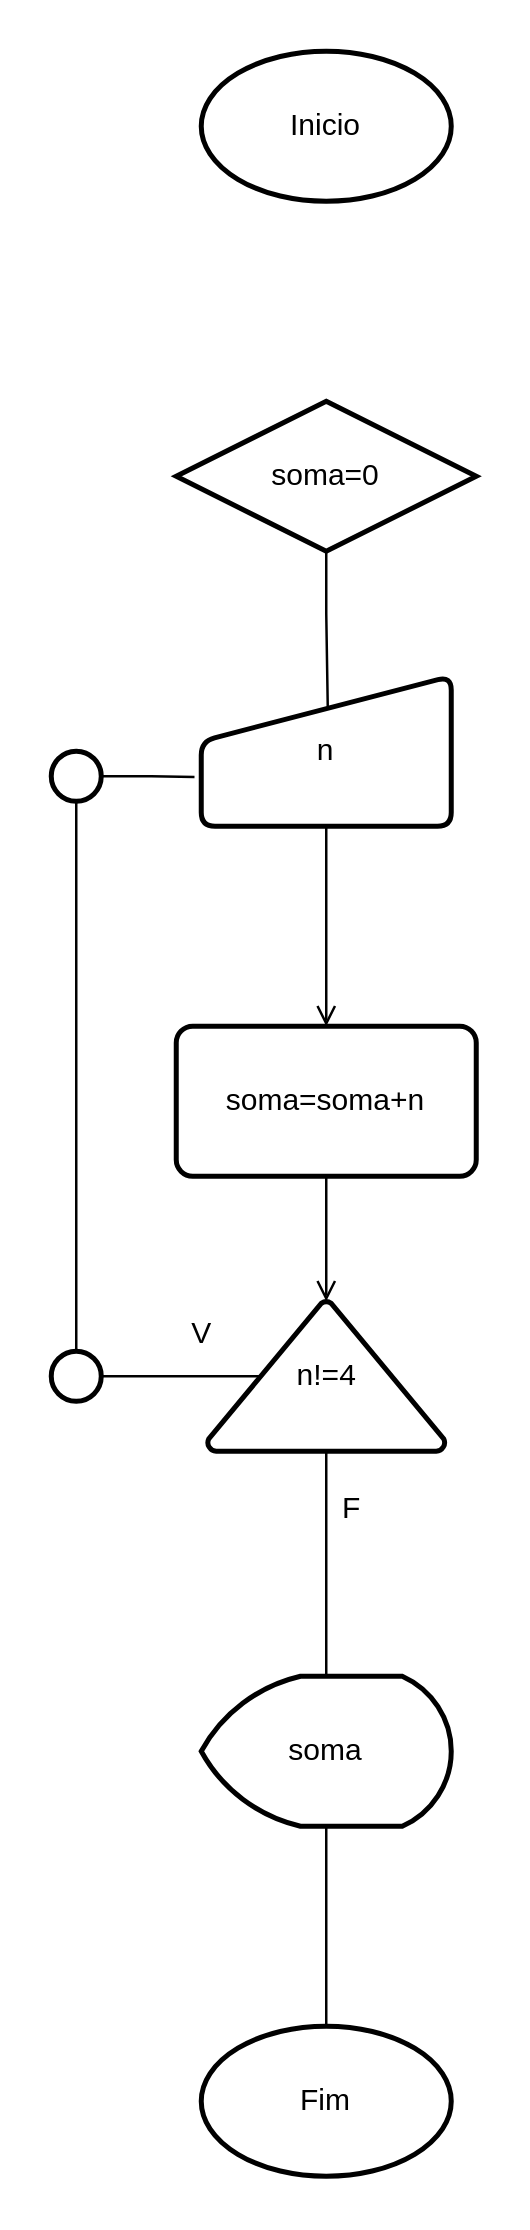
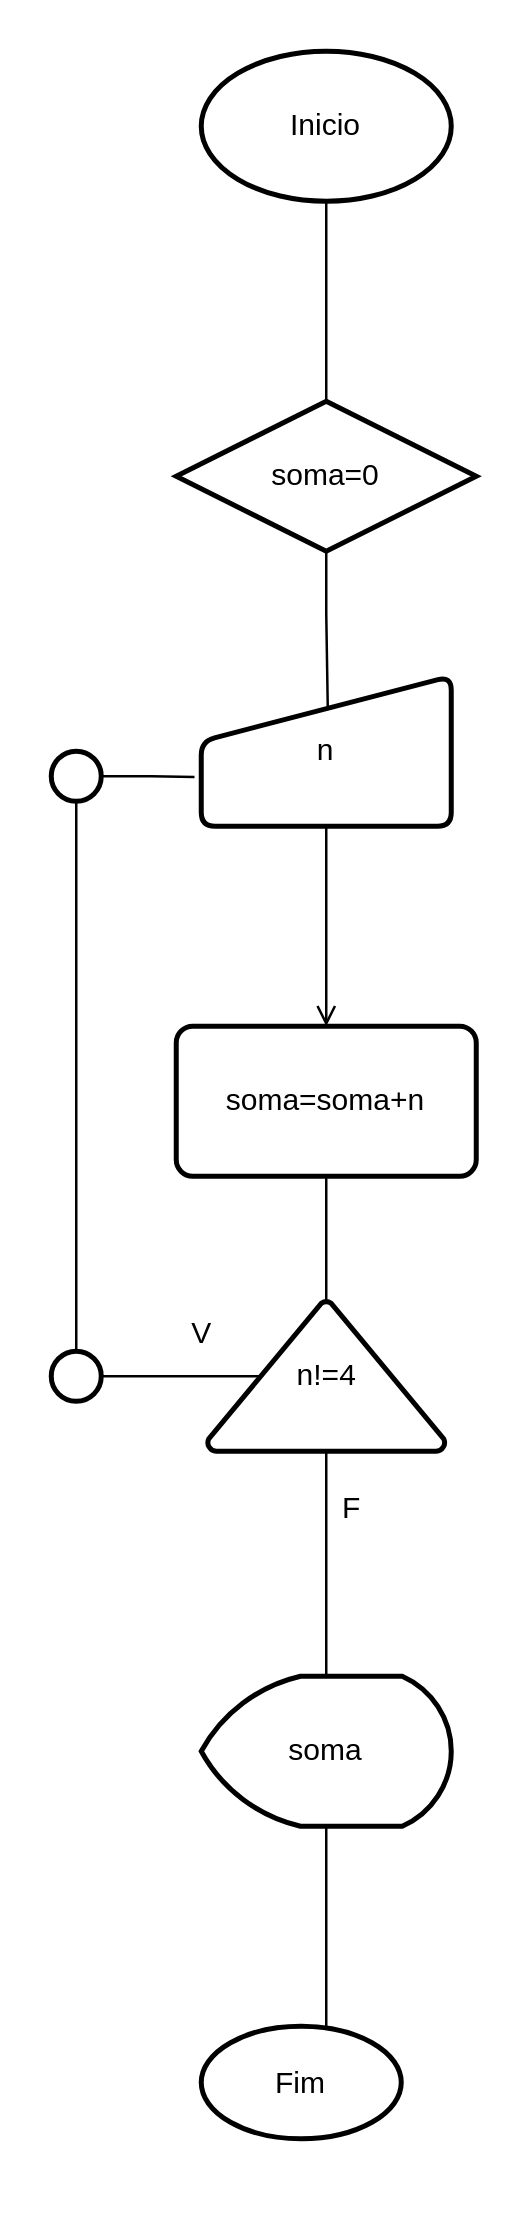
edge "Inicio" -- "soma=0": added
edge "soma=soma+n" -> "n!=4": arrowhead open -> none
node "Fim": size 250x150 -> 200x113
